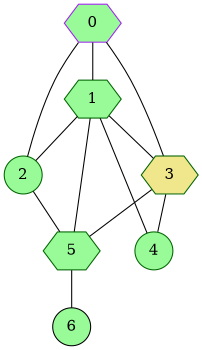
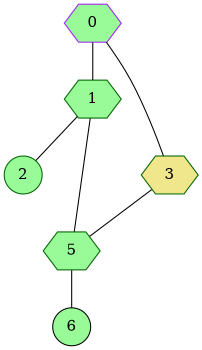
edge "0" -- "2": removed
edge "1" -- "3": removed
edge "2" -- "5": removed
node "4": removed
